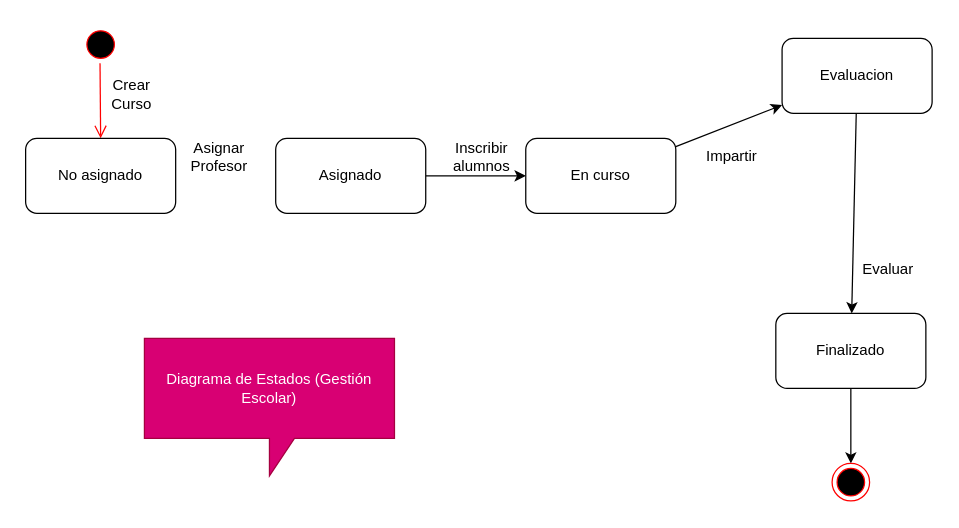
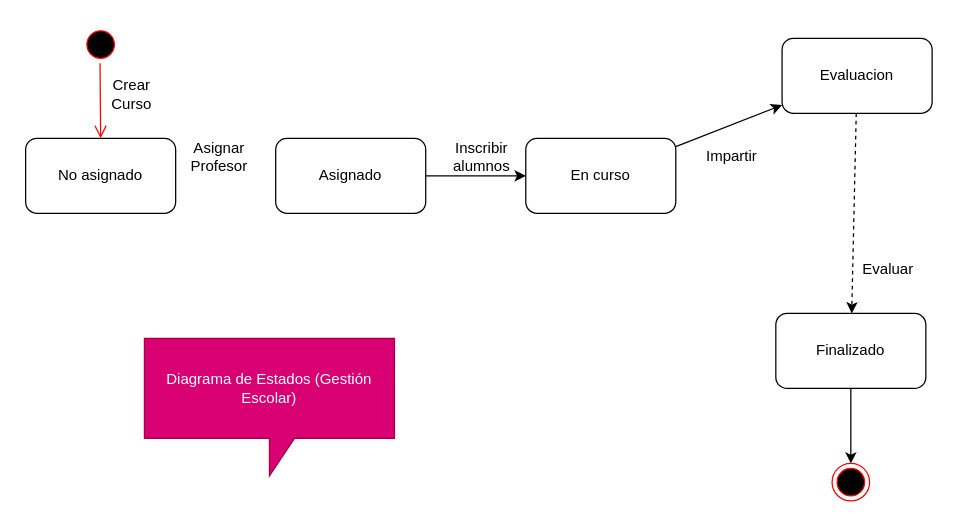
edge "Evaluacion" -> "Finalizado": style solid -> dashed
